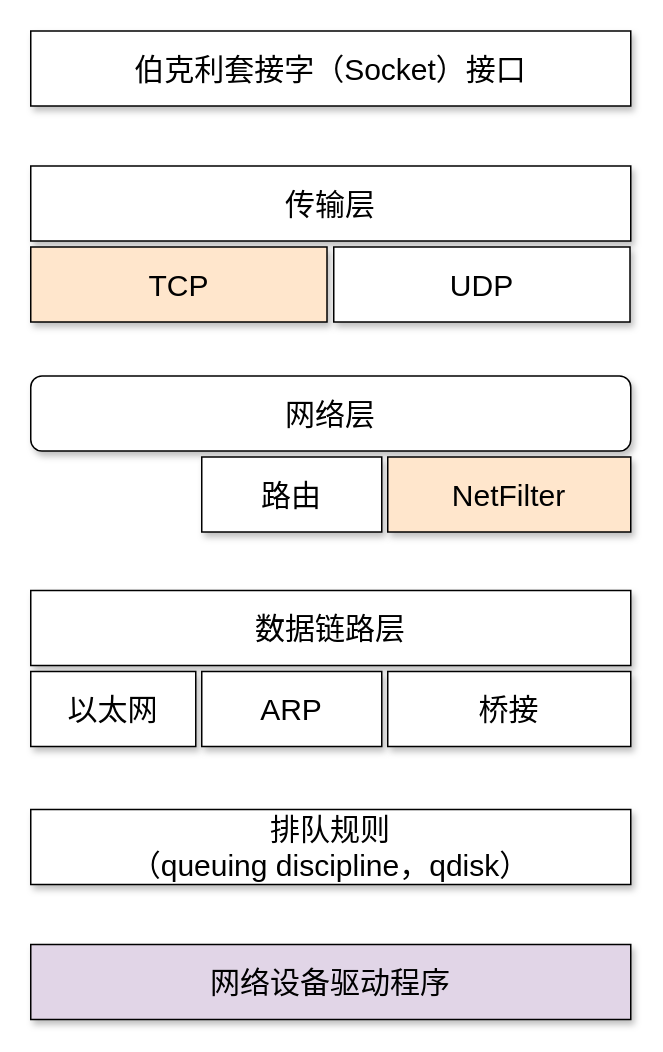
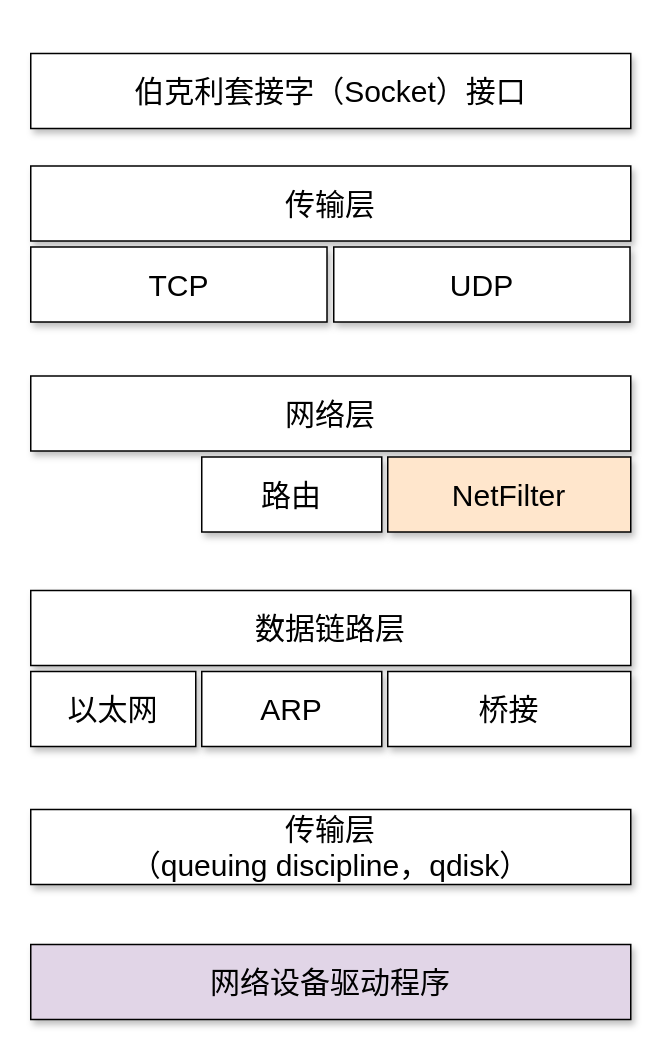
node "伯克利套接字（Socket）接口": moved (331, 68) -> (331, 91)
node "TCP": fillcolor #ffe6cc -> #ffffff
node "网络层": shape rounded rectangle -> rectangle
node "排队规则 （queuing discipline，qdisk）": label "排队规则 （queuing discipline，qdisk）" -> "传输层 （queuing discipline，qdisk）"
